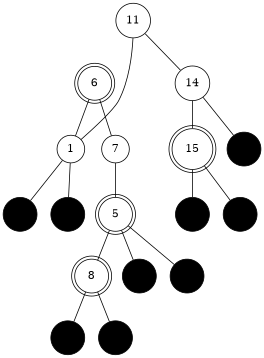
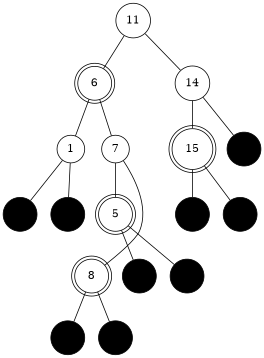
edge "11" -- "1": now "11" -- "6"
edge "5" -- "8": now "7" -- "8"
